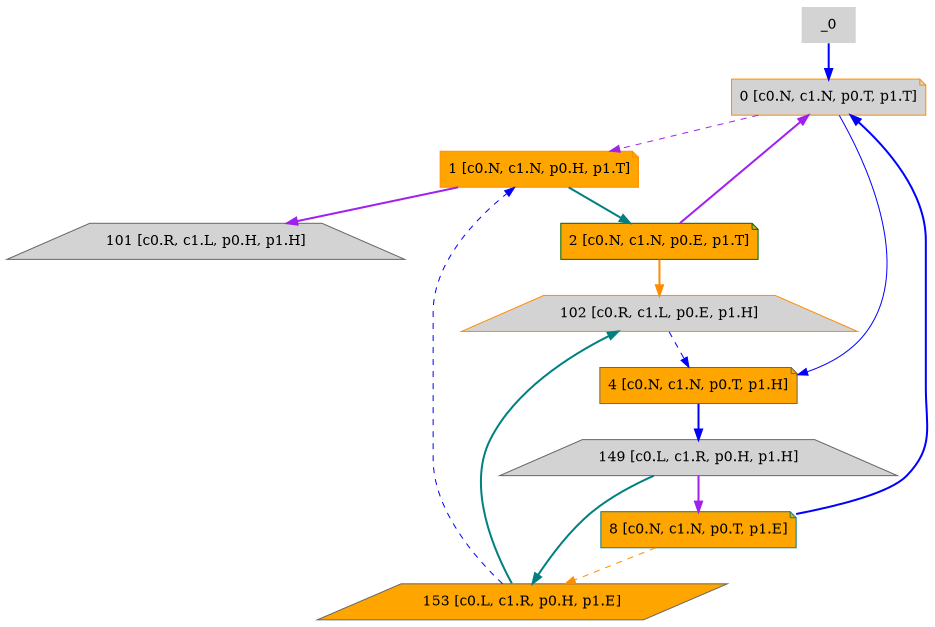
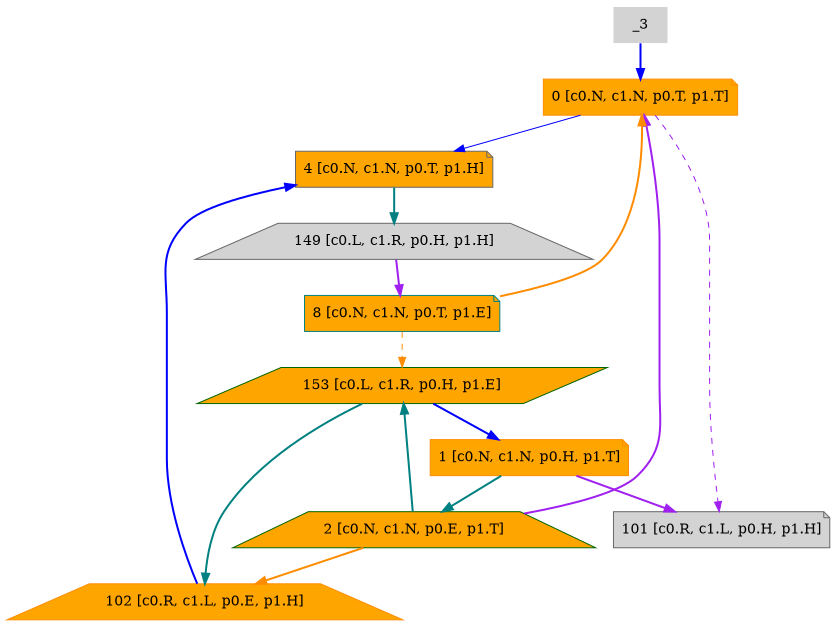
node "_0": label "_0" -> "_3"
node "0 [c0.N, c1.N, p0.T, p1.T]": fillcolor lightgrey -> orange
edge "0 [c0.N, c1.N, p0.T, p1.T]" -> "1 [c0.N, c1.N, p0.H, p1.T]": now "0 [c0.N, c1.N, p0.T, p1.T]" -> "101 [c0.R, c1.L, p0.H, p1.H]"
node "101 [c0.R, c1.L, p0.H, p1.H]": shape trapezium -> note
node "2 [c0.N, c1.N, p0.E, p1.T]": shape note -> trapezium
node "102 [c0.R, c1.L, p0.E, p1.H]": fillcolor lightgrey -> orange
edge "102 [c0.R, c1.L, p0.E, p1.H]" -> "4 [c0.N, c1.N, p0.T, p1.H]": style dashed -> bold
edge "8 [c0.N, c1.N, p0.T, p1.E]" -> "0 [c0.N, c1.N, p0.T, p1.T]": color blue -> darkorange
edge "153 [c0.L, c1.R, p0.H, p1.E]" -> "1 [c0.N, c1.N, p0.H, p1.T]": style dashed -> bold
edge "4 [c0.N, c1.N, p0.T, p1.H]" -> "149 [c0.L, c1.R, p0.H, p1.H]": color blue -> teal
edge "149 [c0.L, c1.R, p0.H, p1.H]" -> "153 [c0.L, c1.R, p0.H, p1.E]": now "2 [c0.N, c1.N, p0.E, p1.T]" -> "153 [c0.L, c1.R, p0.H, p1.E]"
node "153 [c0.L, c1.R, p0.H, p1.E]": color gray40 -> darkgreen
